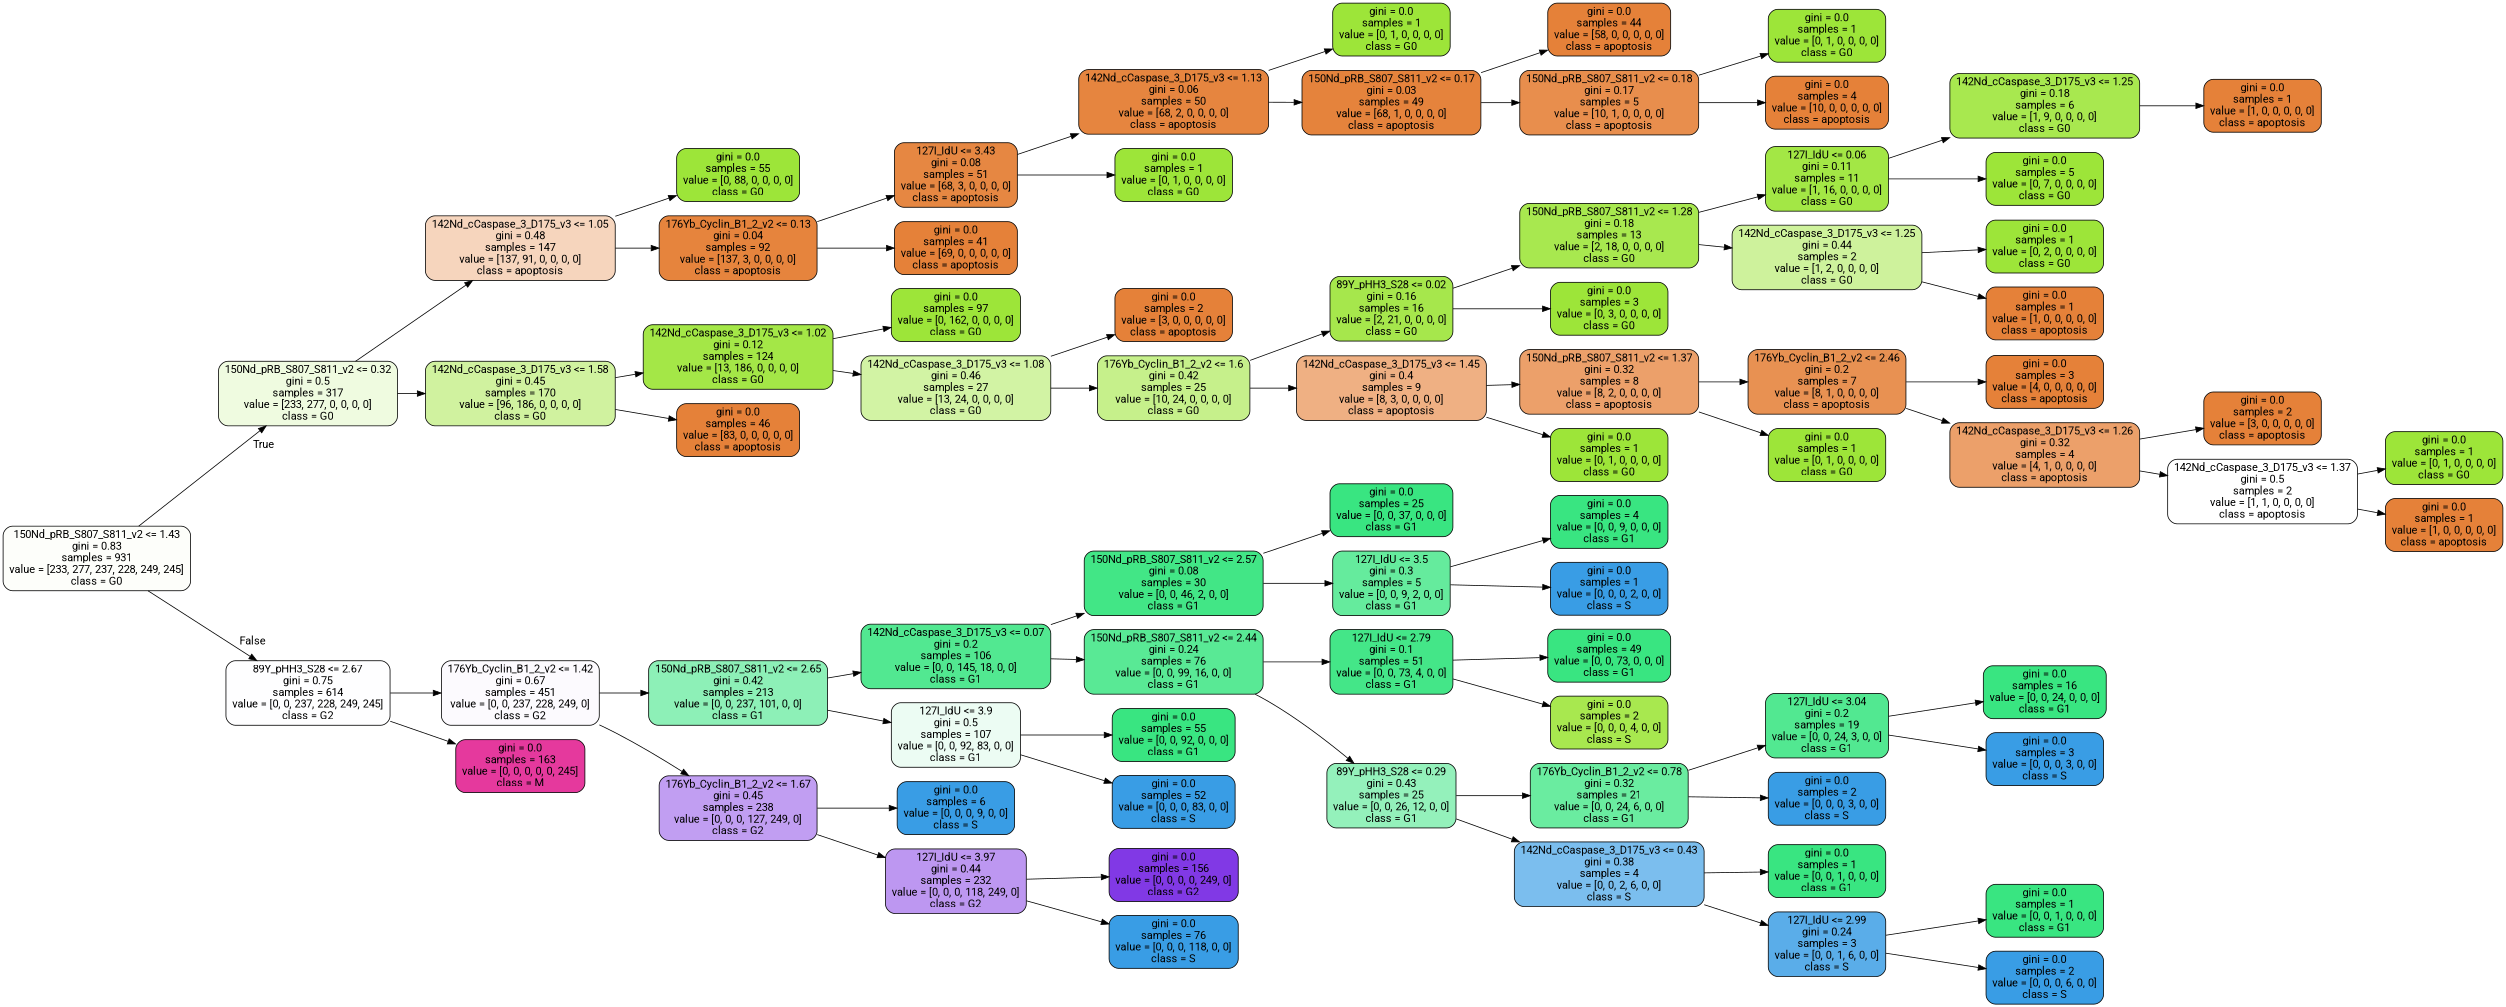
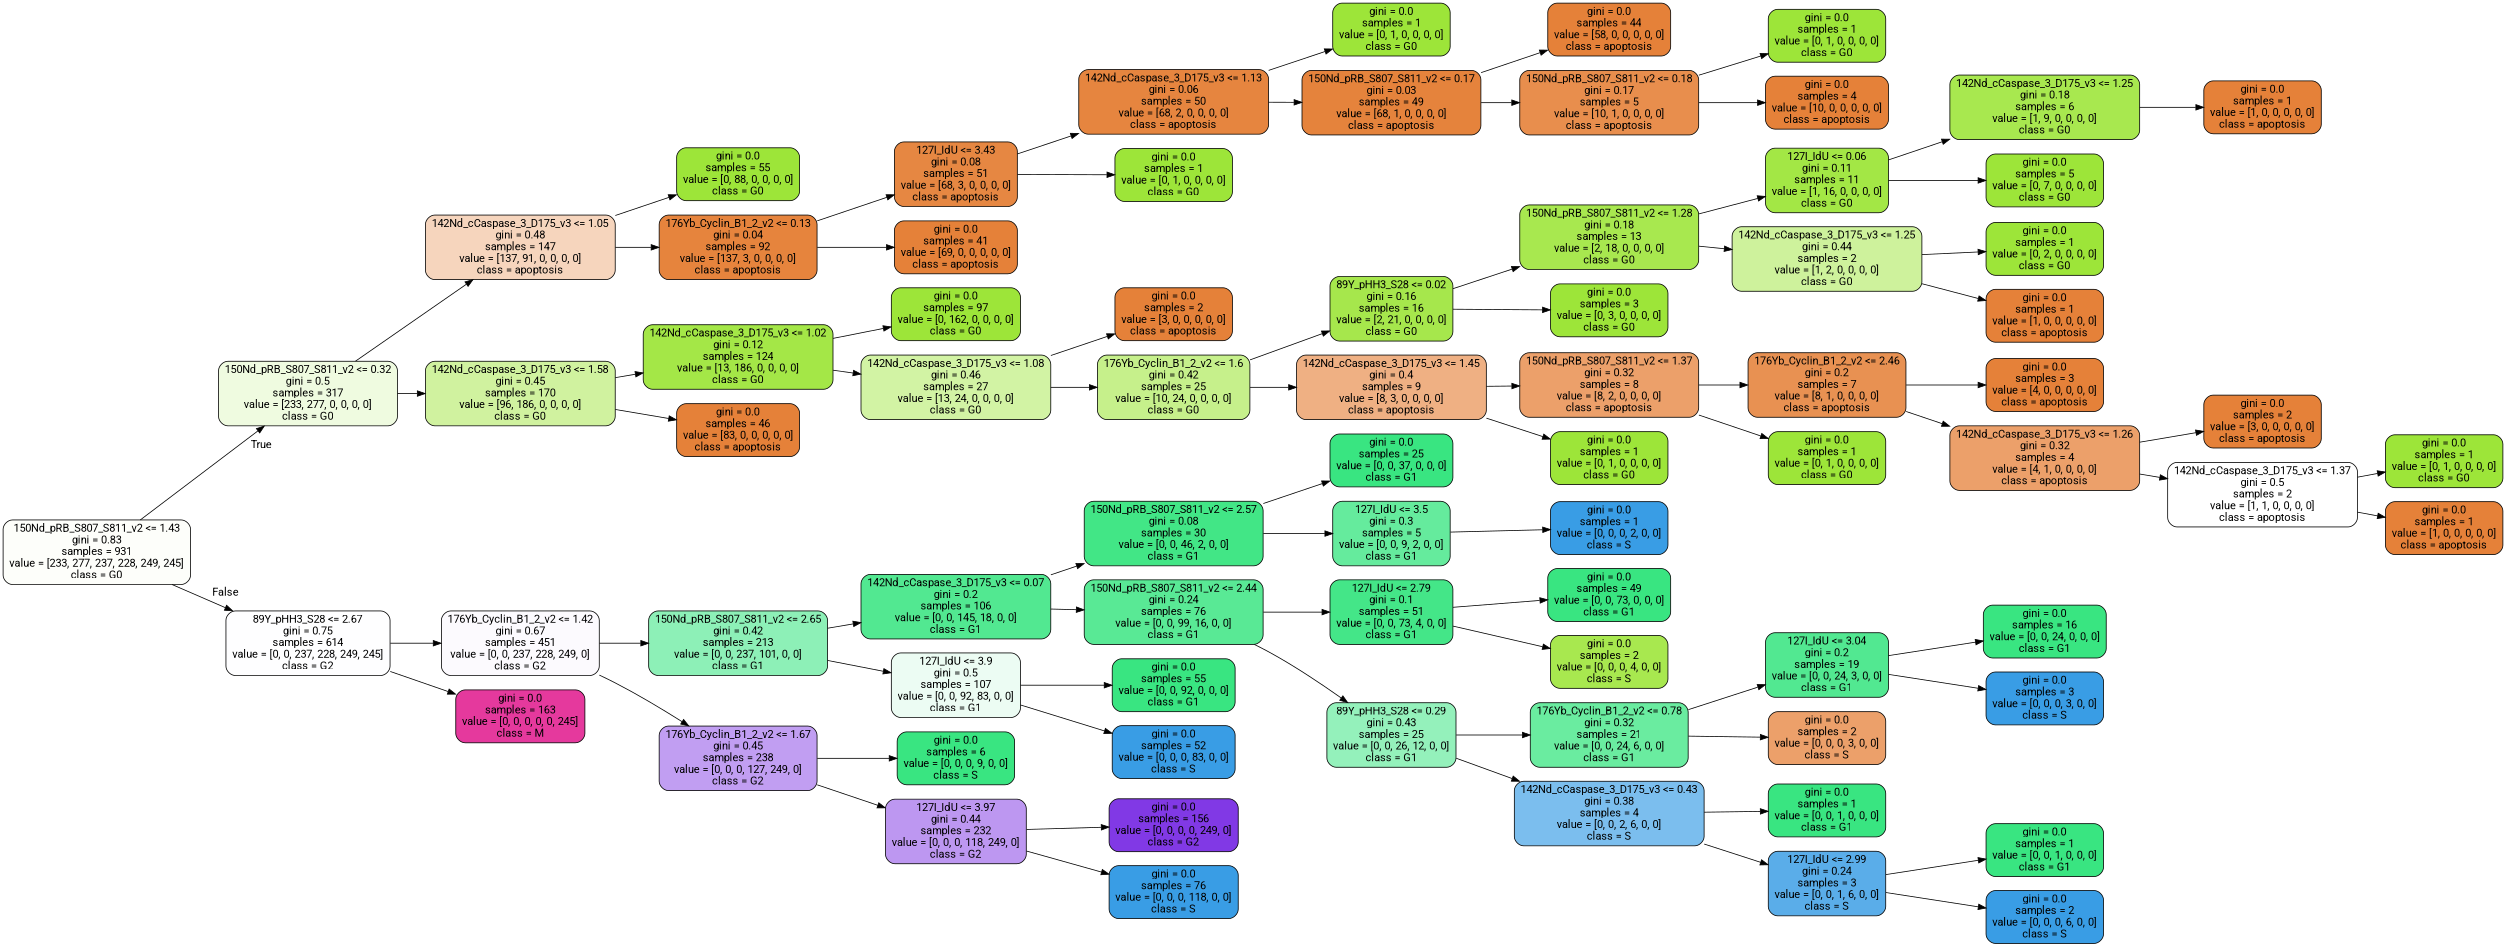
node "gini = 0.0 samples = 4 value = [0, 0, 9, 0, 0, 0] class = G1": removed
node "gini = 0.0 samples = 2 value = [0, 0, 0, 3, 0, 0] class = S": fillcolor #399de5 -> #eca06a
node "gini = 0.0 samples = 6 value = [0, 0, 0, 9, 0, 0] class = S": fillcolor #399de5 -> #39e581
